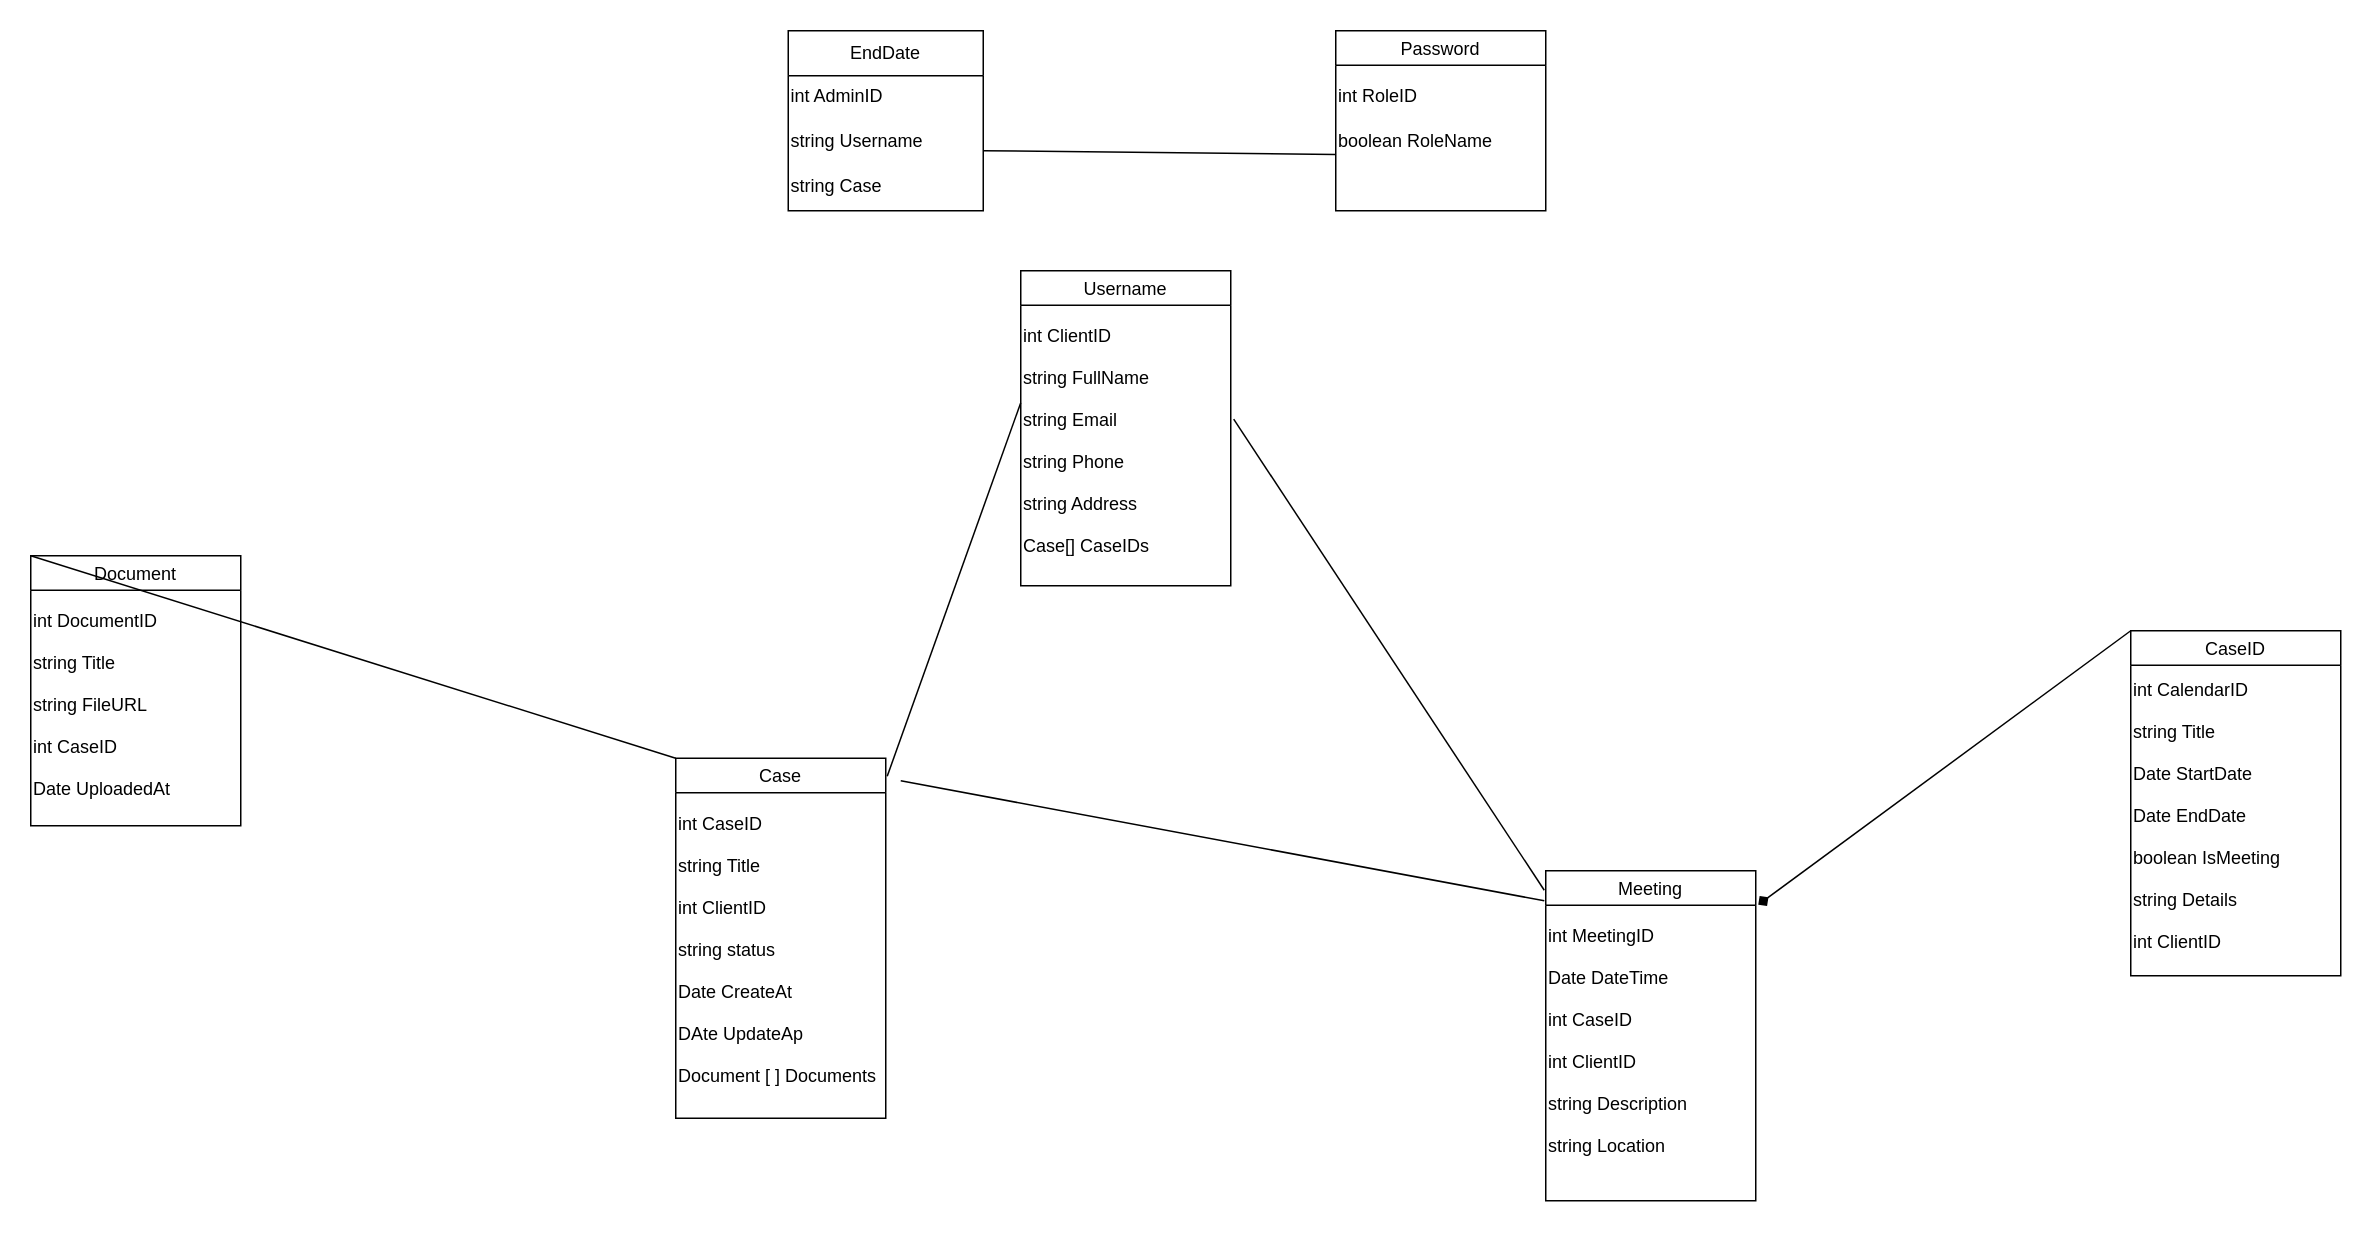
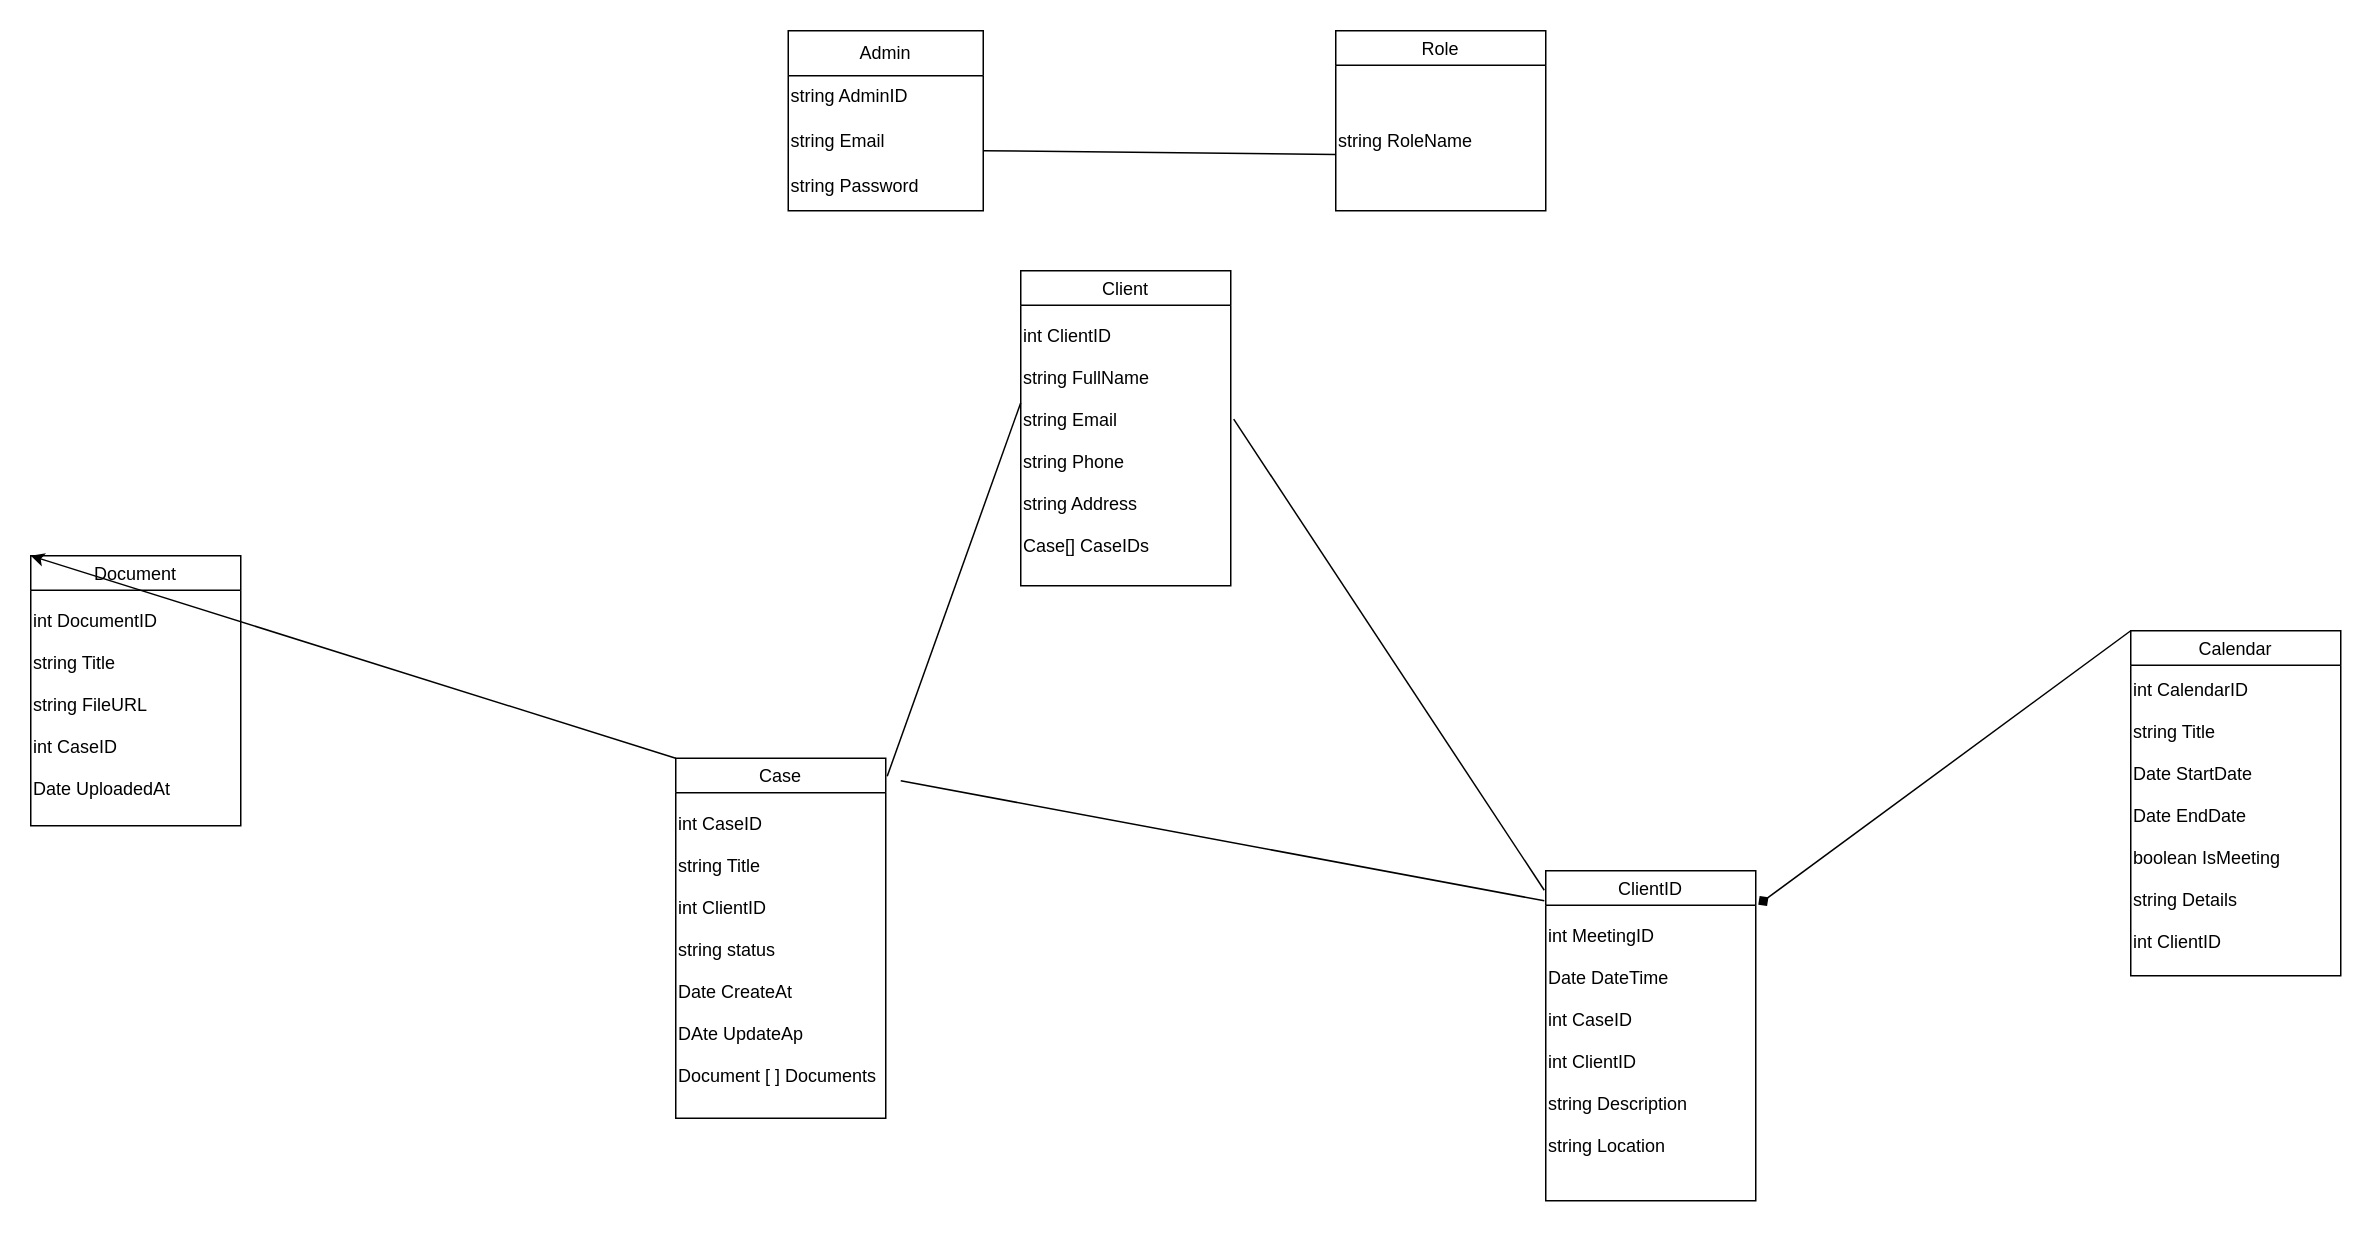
node "Password": label "Password" -> "Role"
node "EndDate": label "EndDate" -> "Admin"
node "int AdminID": label "int AdminID" -> "string AdminID"
node "int RoleID": removed
node "string Username": label "string Username" -> "string Email"
node "boolean RoleName": label "boolean RoleName" -> "string RoleName"
node "string Case": label "string Case" -> "string Password"
node "Username": label "Username" -> "Client"
edge "Document" -- "Case": arrowhead none -> classic
node "CaseID": label "CaseID" -> "Calendar"
node "Meeting": label "Meeting" -> "ClientID"
